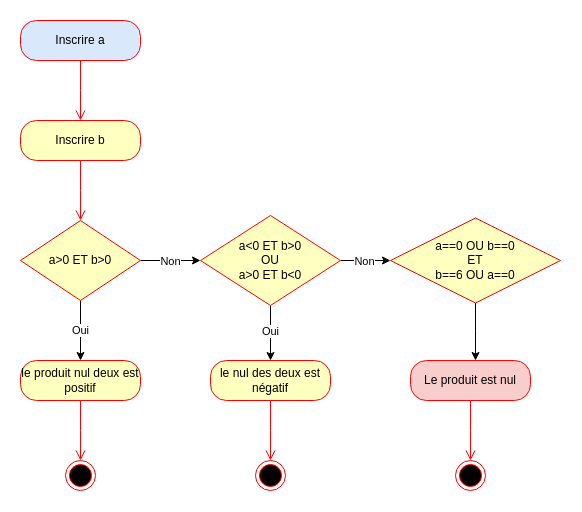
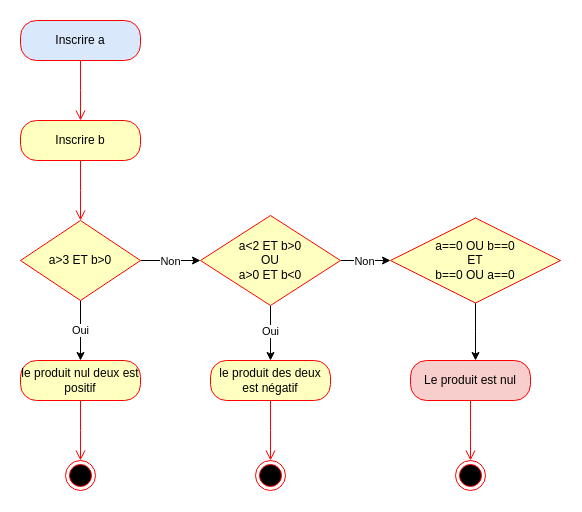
node "a>0 ET b>0": label "a>0 ET b>0" -> "a>3 ET b>0"
node "a<0 ET b>0 OU a>0 ET b<0": label "a<0 ET b>0 OU a>0 ET b<0" -> "a<2 ET b>0 OU a>0 ET b<0"
node "a==0 OU b==0 ET b==6 OU a==0": label "a==0 OU b==0 ET b==6 OU a==0" -> "a==0 OU b==0 ET b==0 OU a==0"
node "le nul des deux est négatif": label "le nul des deux est négatif" -> "le produit des deux est négatif"
